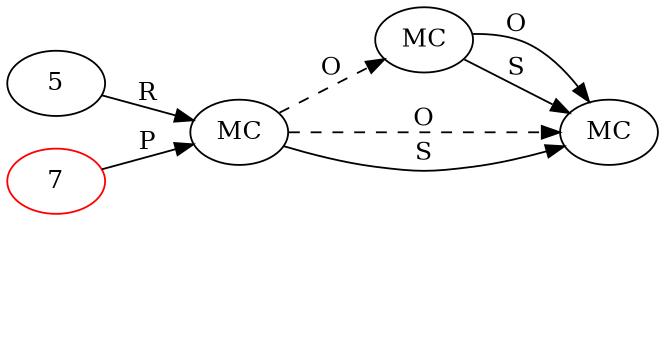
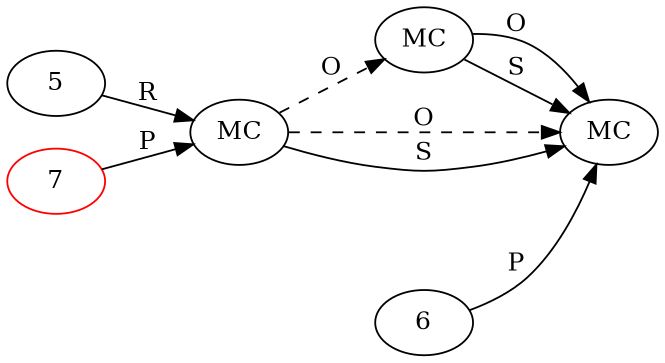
node "6": added
